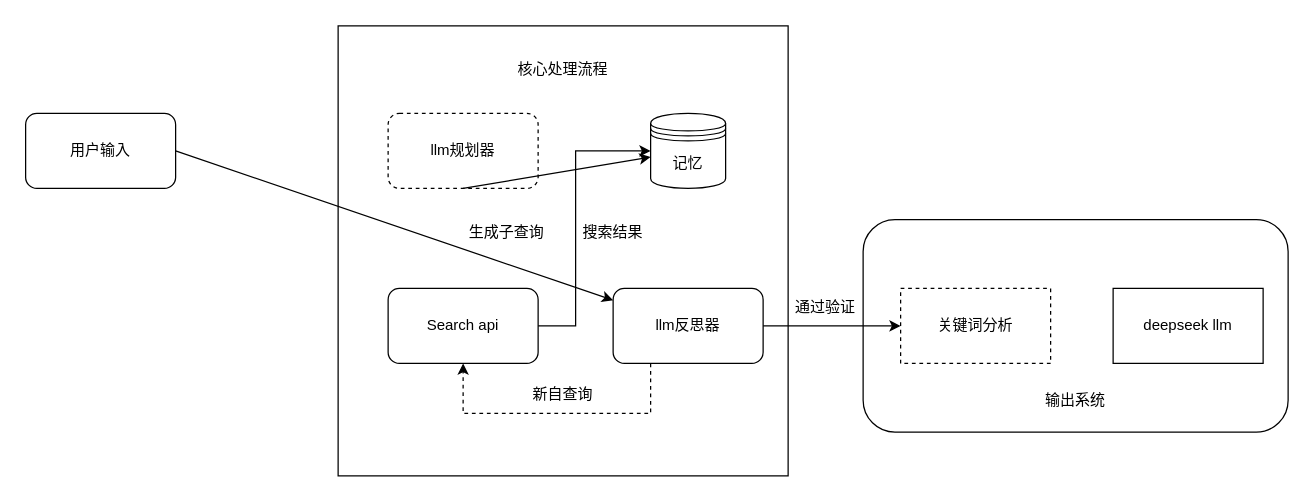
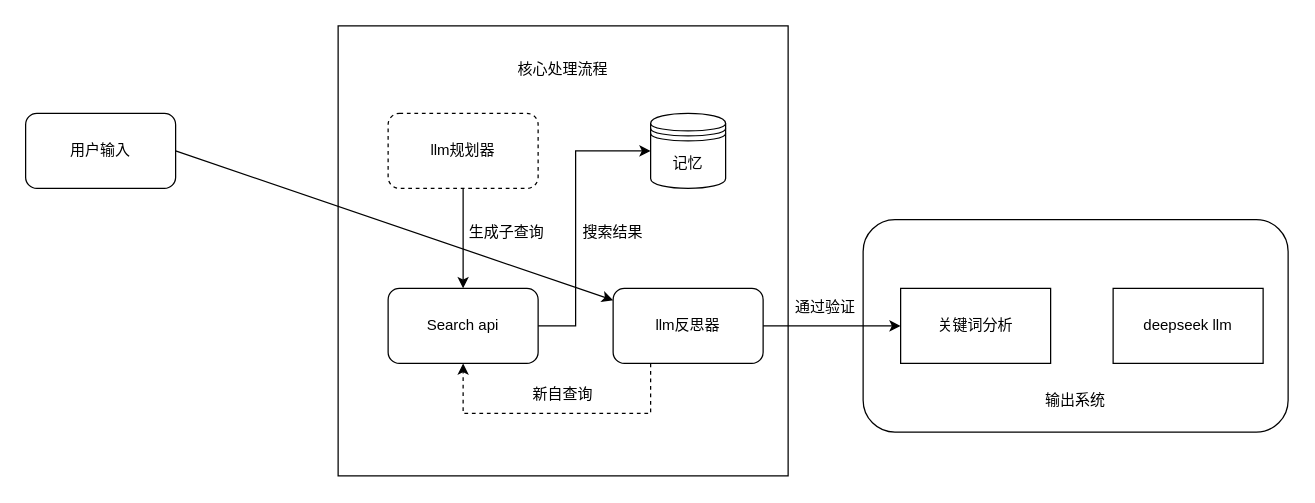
edge "llm规划器" -> "记忆": now "llm规划器" -> "Search api"
node "关键词分析": style dashed -> solid
